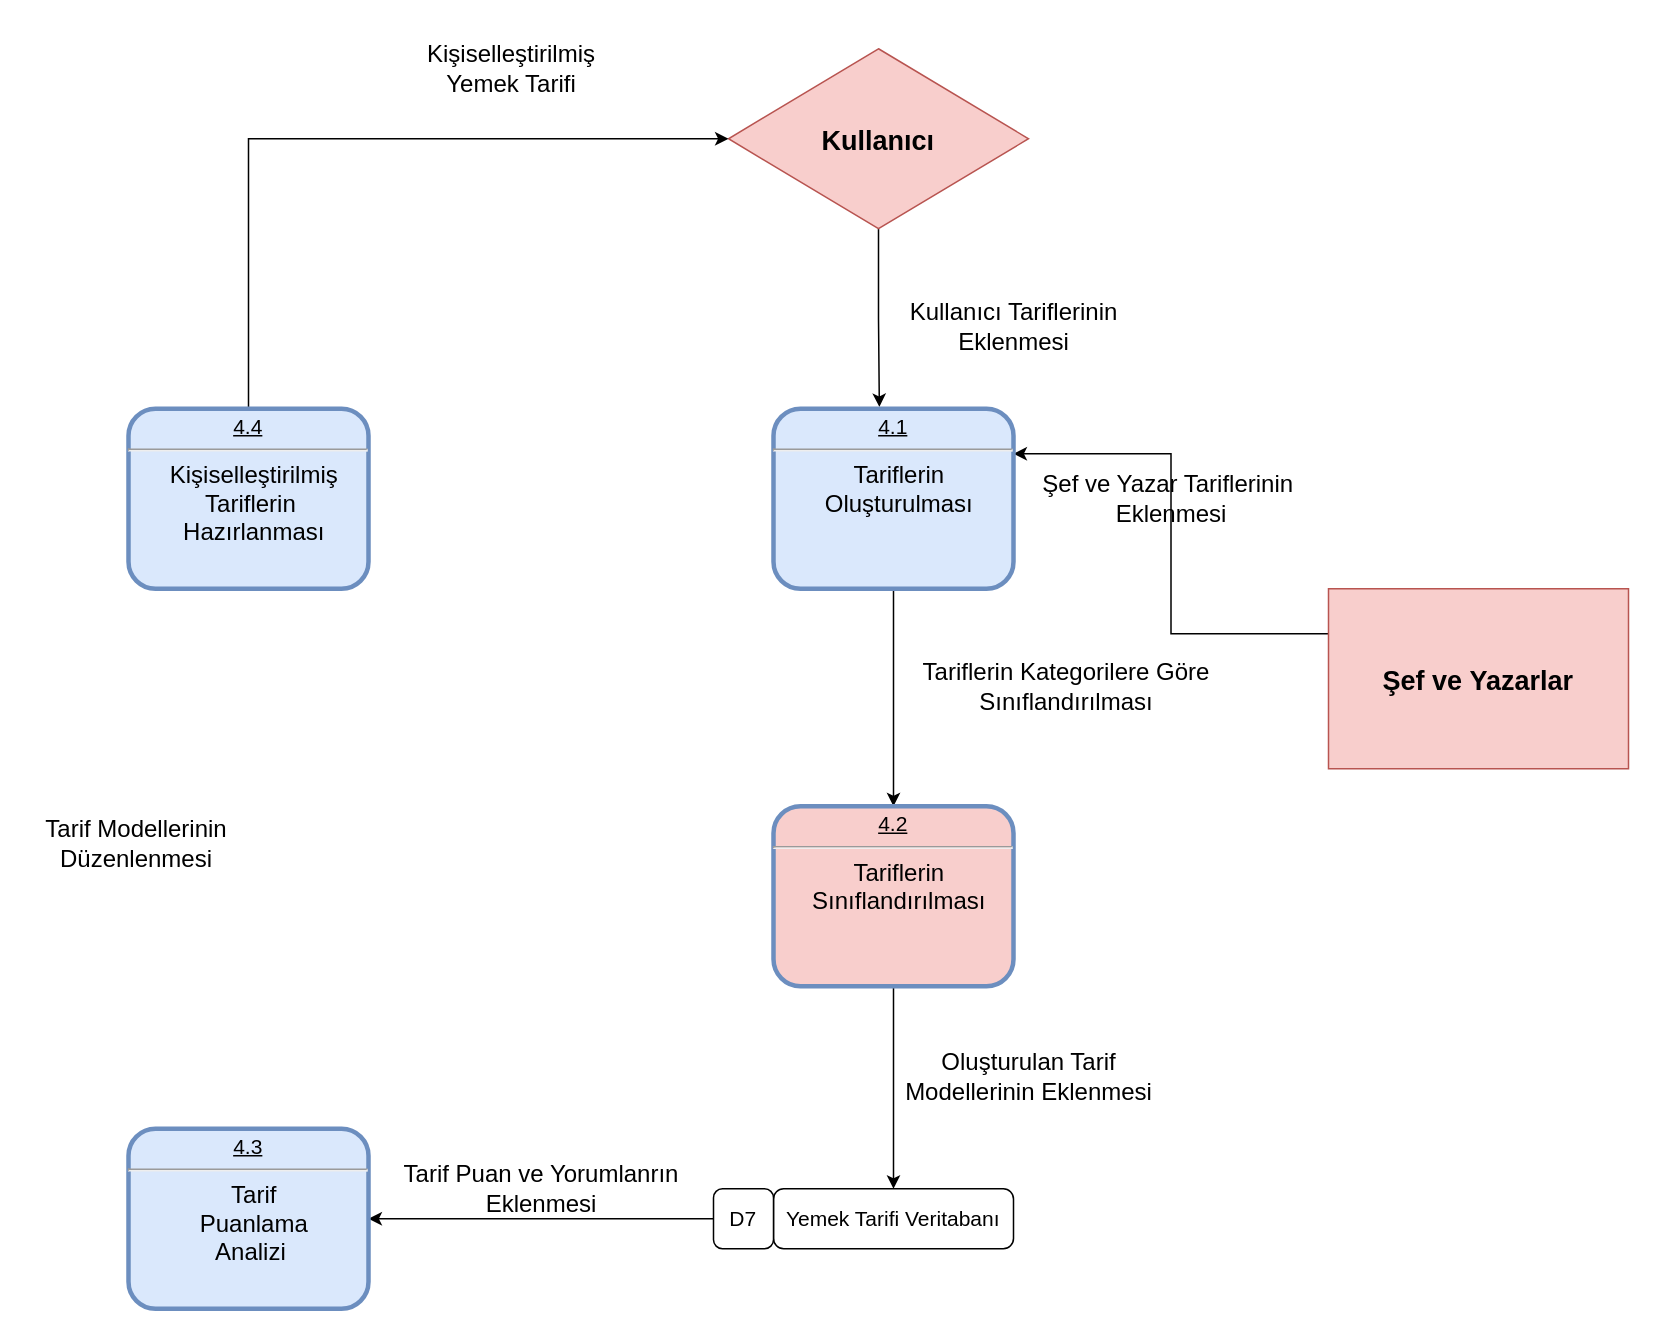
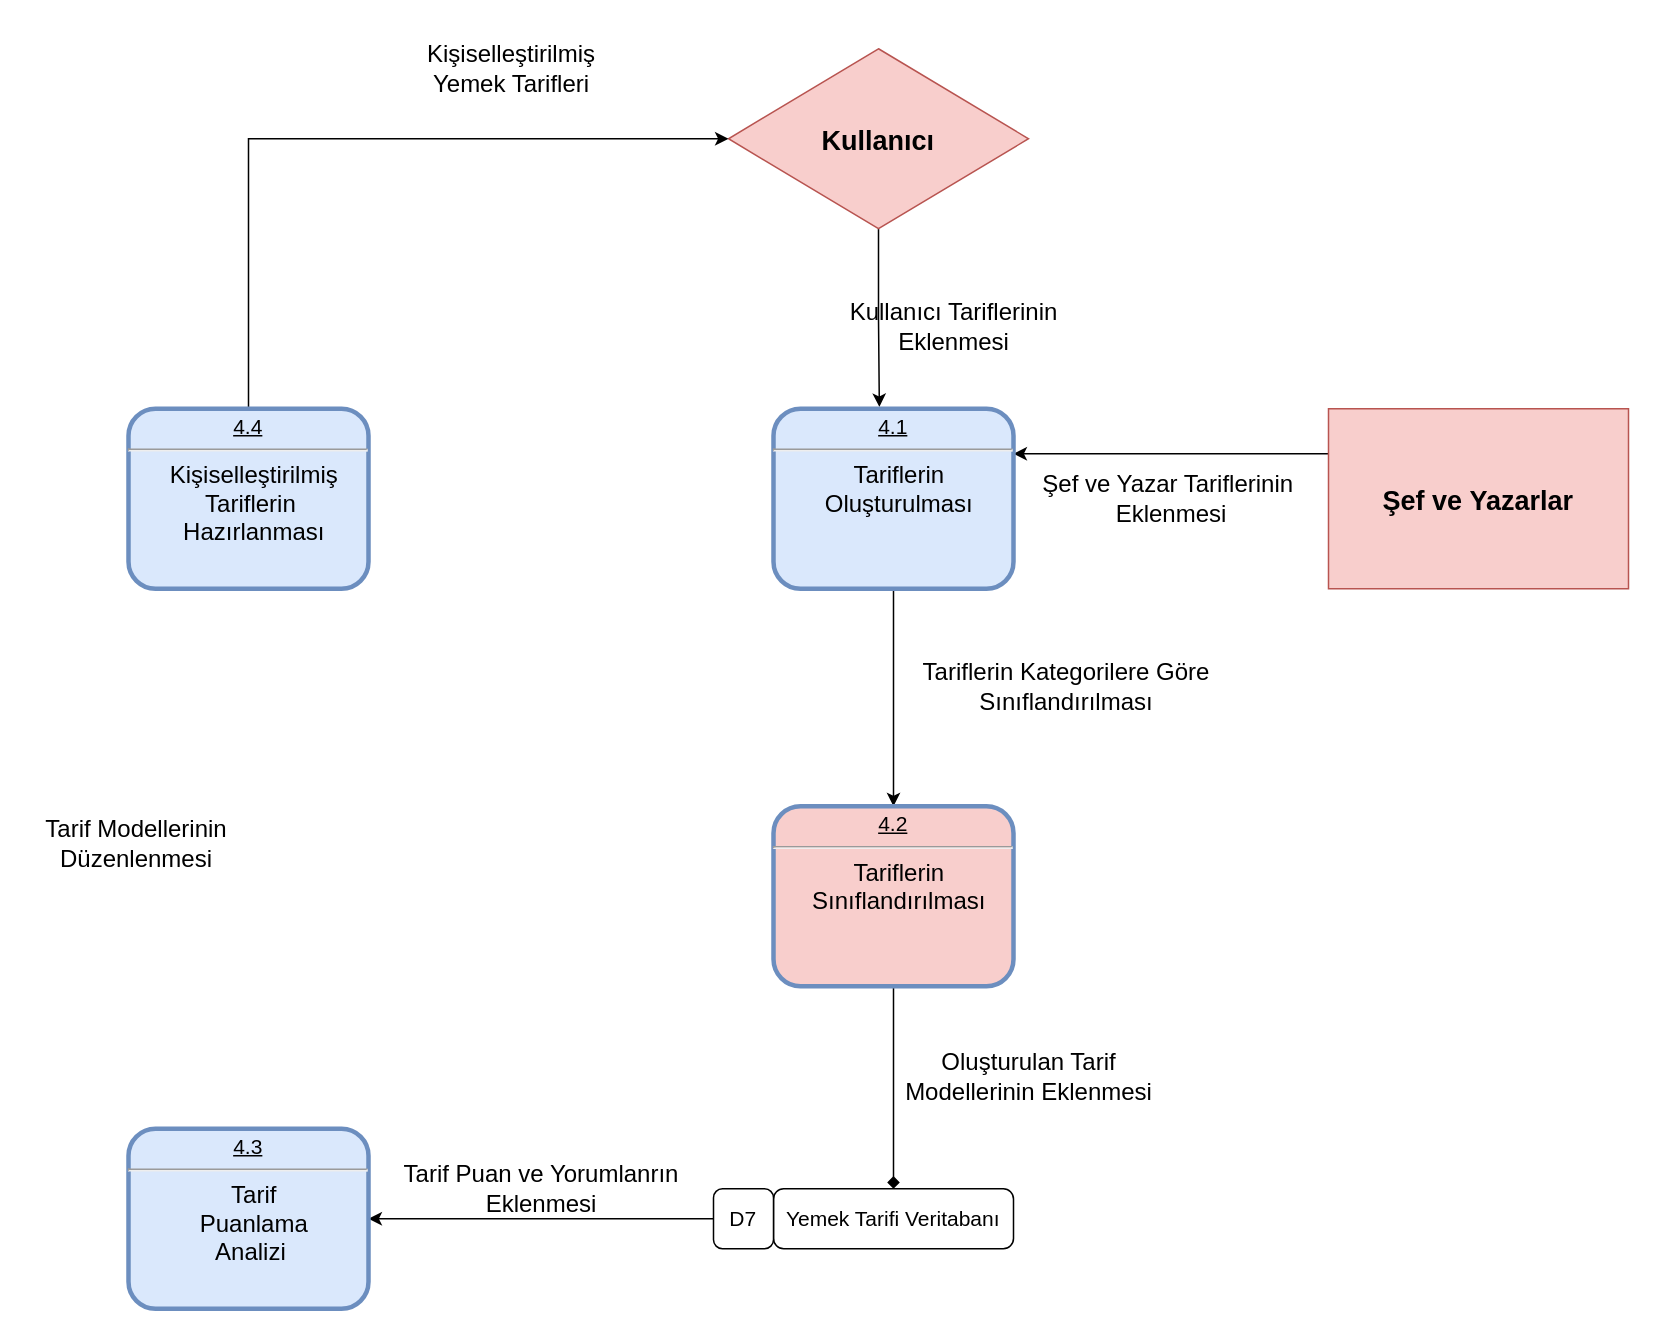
node "Kişiselleştirilmiş Yemek Tarifi": label "Kişiselleştirilmiş Yemek Tarifi" -> "Kişiselleştirilmiş Yemek Tarifleri"
node "Kullanıcı Tariflerinin Eklenmesi": moved (1013, 326) -> (953, 326)
node "Şef ve Yazarlar": moved (1478, 679) -> (1478, 499)
edge "4.2 Tariflerin Sınıflandırılması" -> "Yemek Tarifi Veritabanı": arrowhead classic -> diamond
